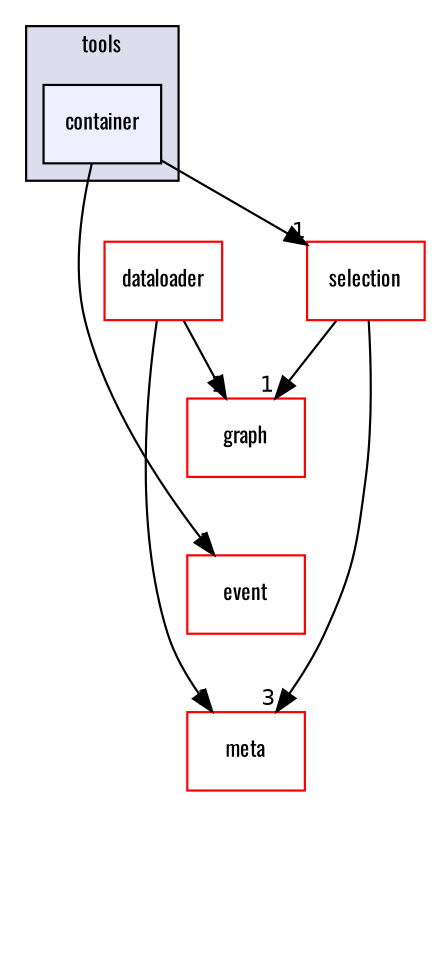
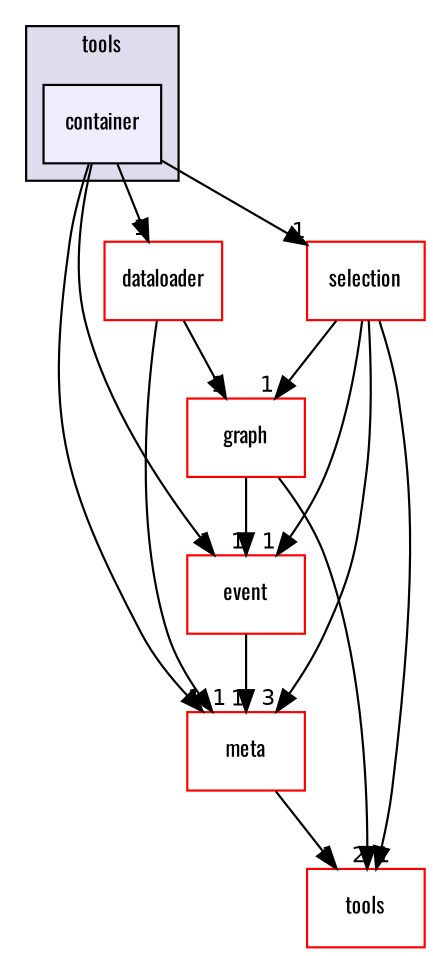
edge "container" -> "dataloader": added
edge "selection" -> "event": added
edge "container" -> "meta": added
edge "graph" -> "event": added
edge "event" -> "meta": added
node "tools": added
